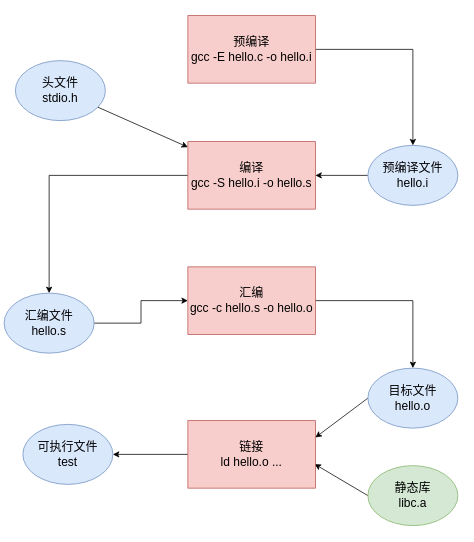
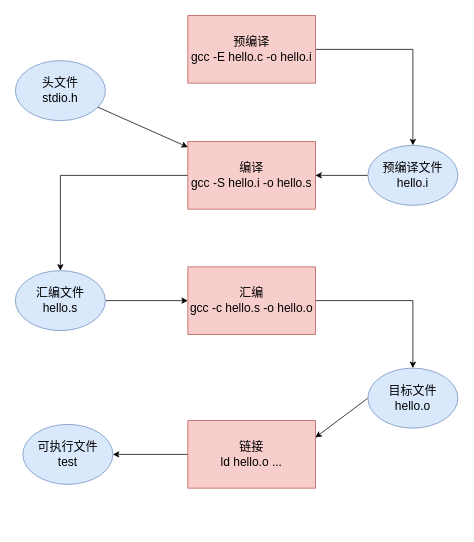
node "汇编文件hello.s": moved (49, 323) -> (60, 300)
edge "静态库libc.a" -> "链接 ld hello.o ...": removed
node "静态库libc.a": removed
